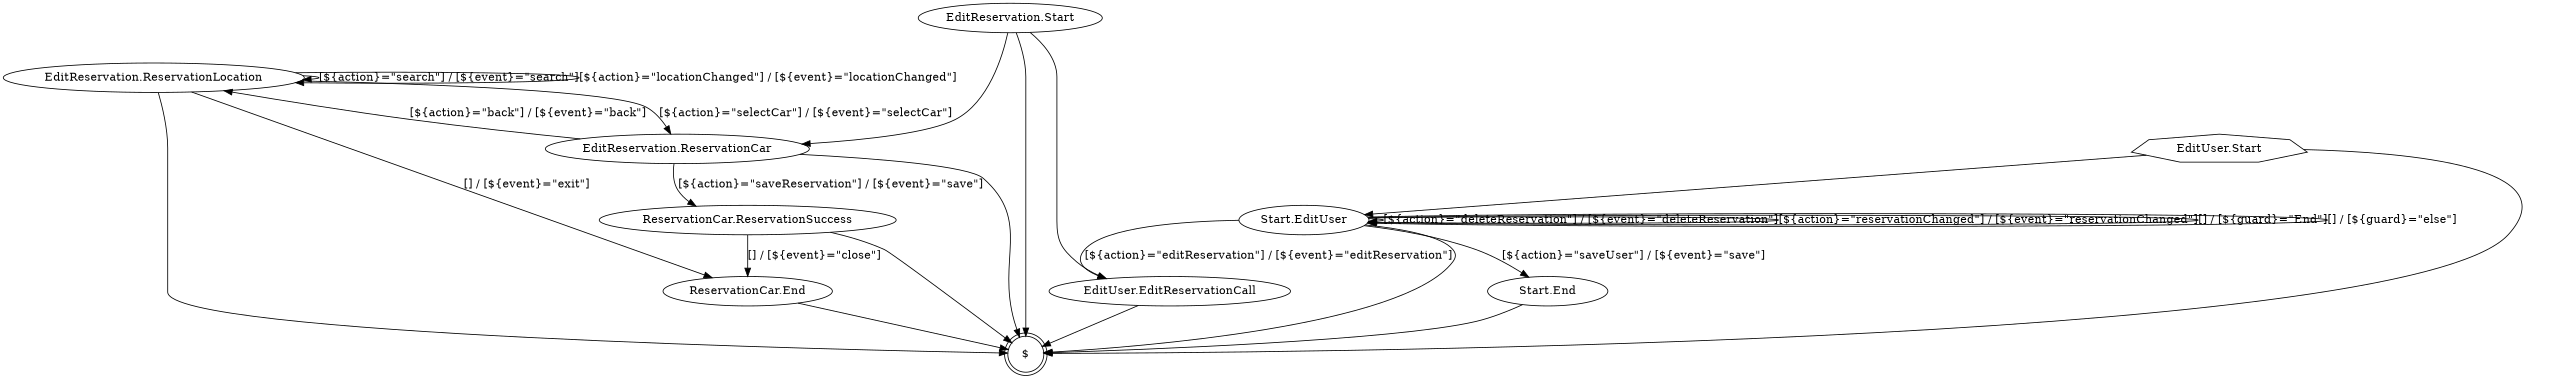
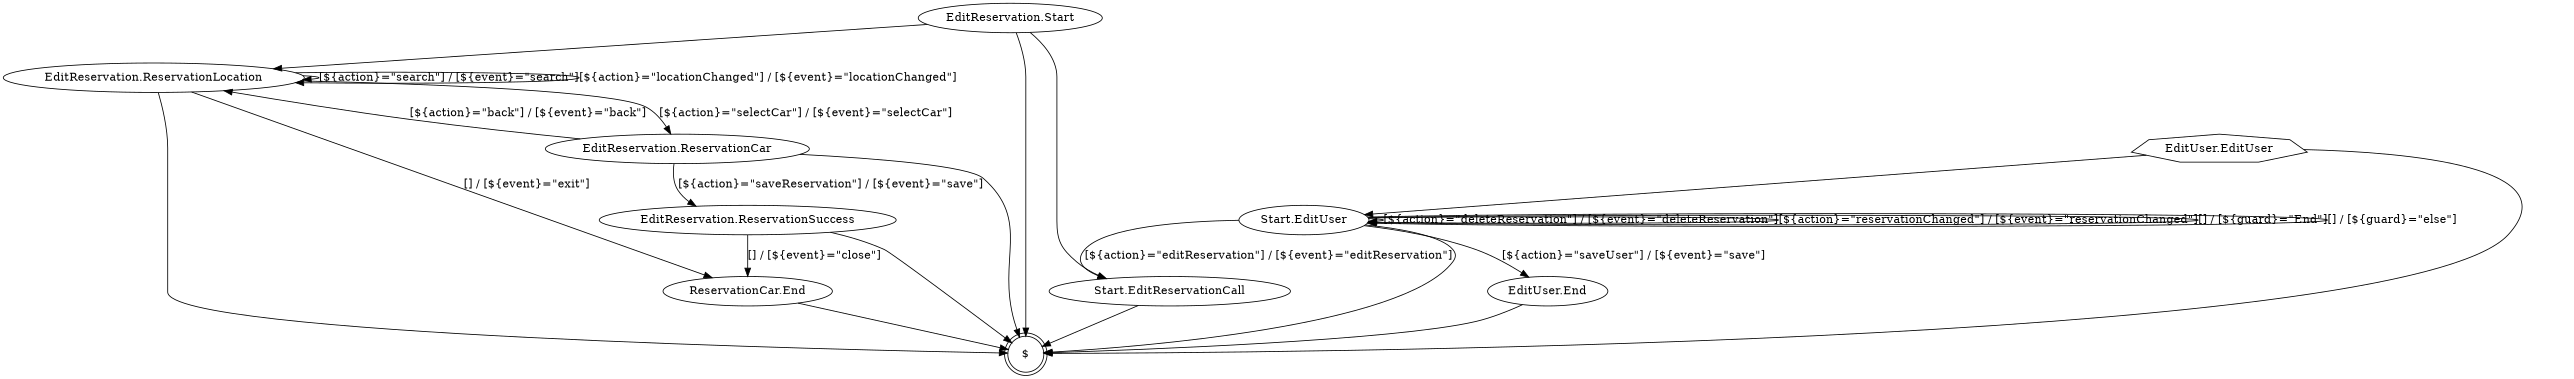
edge "EditReservation.Start" -> "EditReservation.ReservationCar": now "EditReservation.Start" -> "EditReservation.ReservationLocation"
node "EditUser.Start": label "EditUser.Start" -> "EditUser.EditUser"
node "ReservationCar.ReservationSuccess": label "ReservationCar.ReservationSuccess" -> "EditReservation.ReservationSuccess"
node "EditUser.EditReservationCall": label "EditUser.EditReservationCall" -> "Start.EditReservationCall"
node "Start.End": label "Start.End" -> "EditUser.End"
